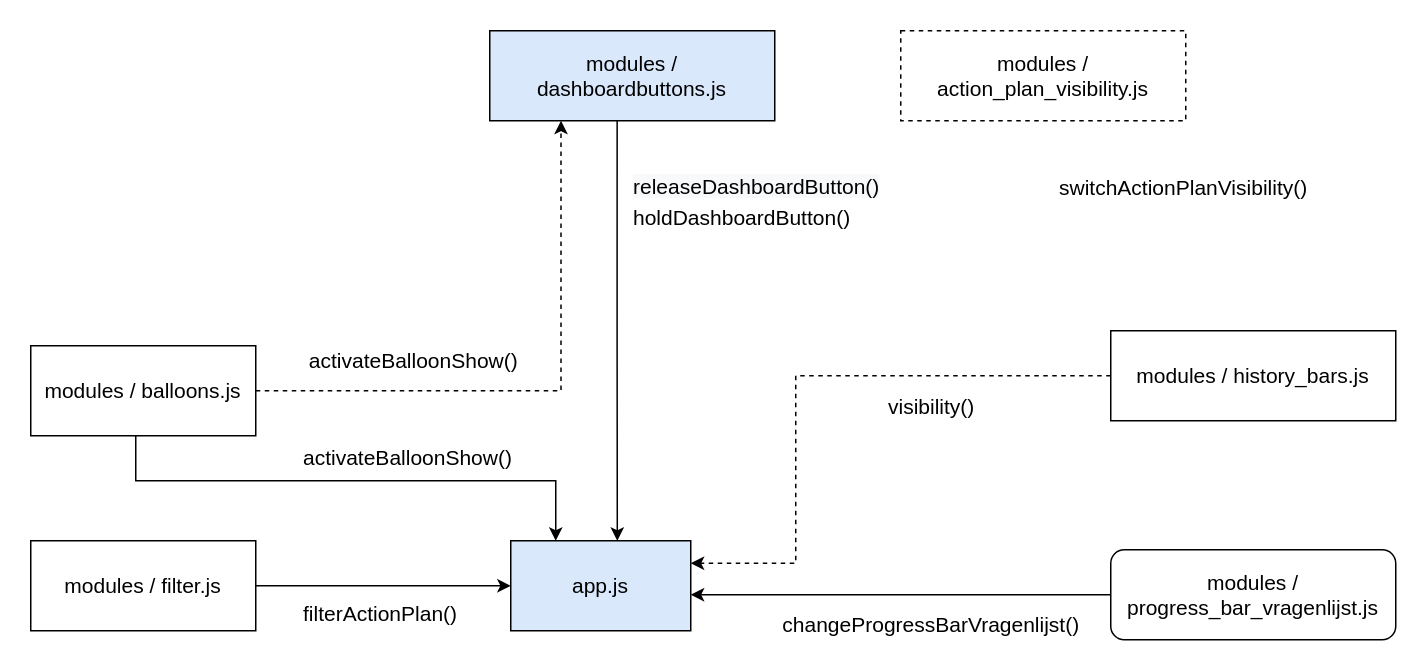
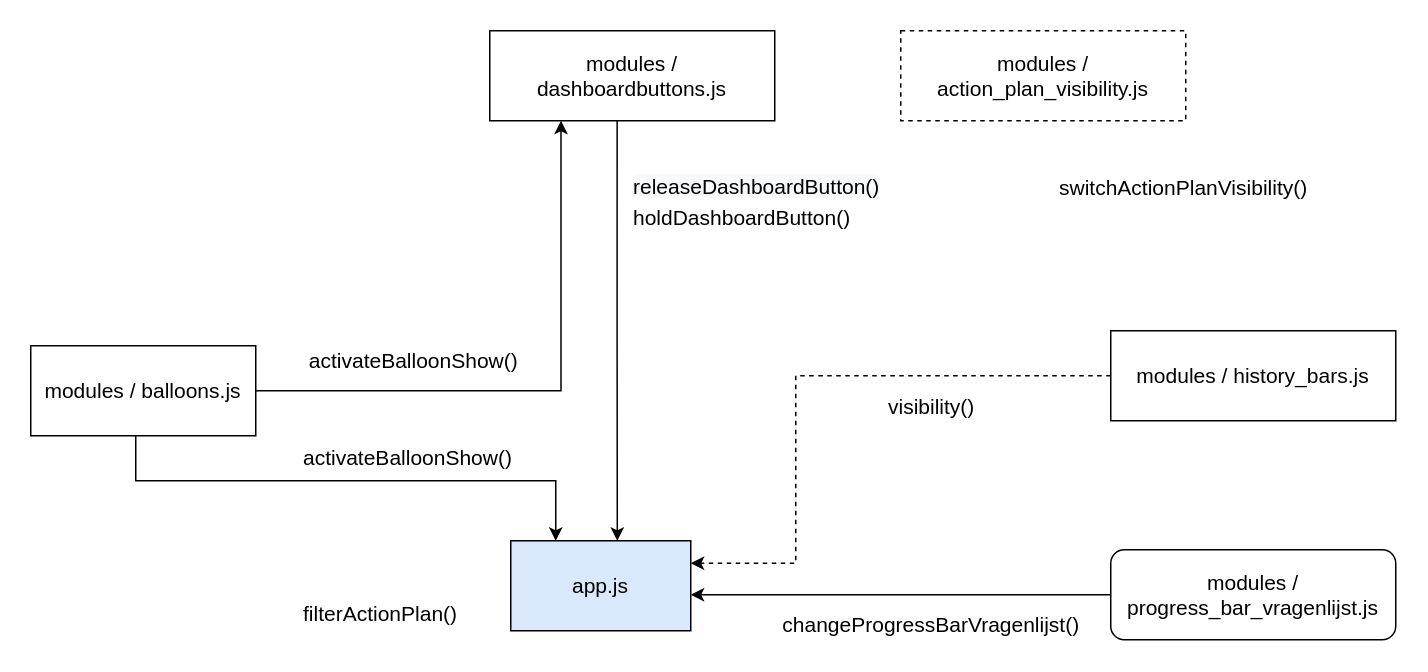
node "modules / dashboardbuttons.js": fillcolor #dae8fc -> #ffffff
edge "modules / balloons.js" -> "modules / dashboardbuttons.js": style dashed -> solid
node "modules / filter.js": removed
edge "modules / filter.js" -> "app.js": removed
